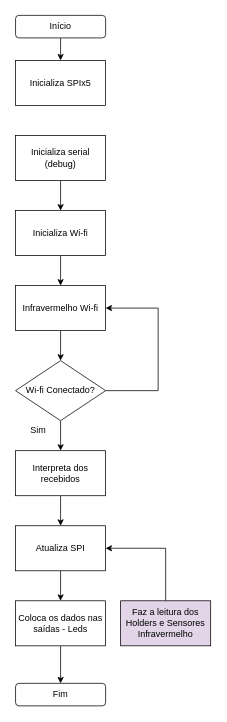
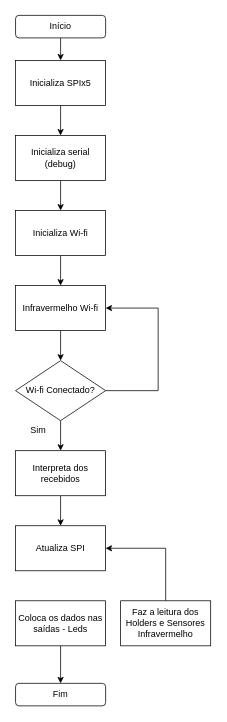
edge "Inicializa SPIx5" -> "Inicializa serial (debug)": added
edge "Atualiza SPI" -> "Coloca os dados nas saídas - Leds": removed
node "Faz a leitura dos Holders e Sensores Infravermelho": fillcolor #e1d5e7 -> #ffffff
